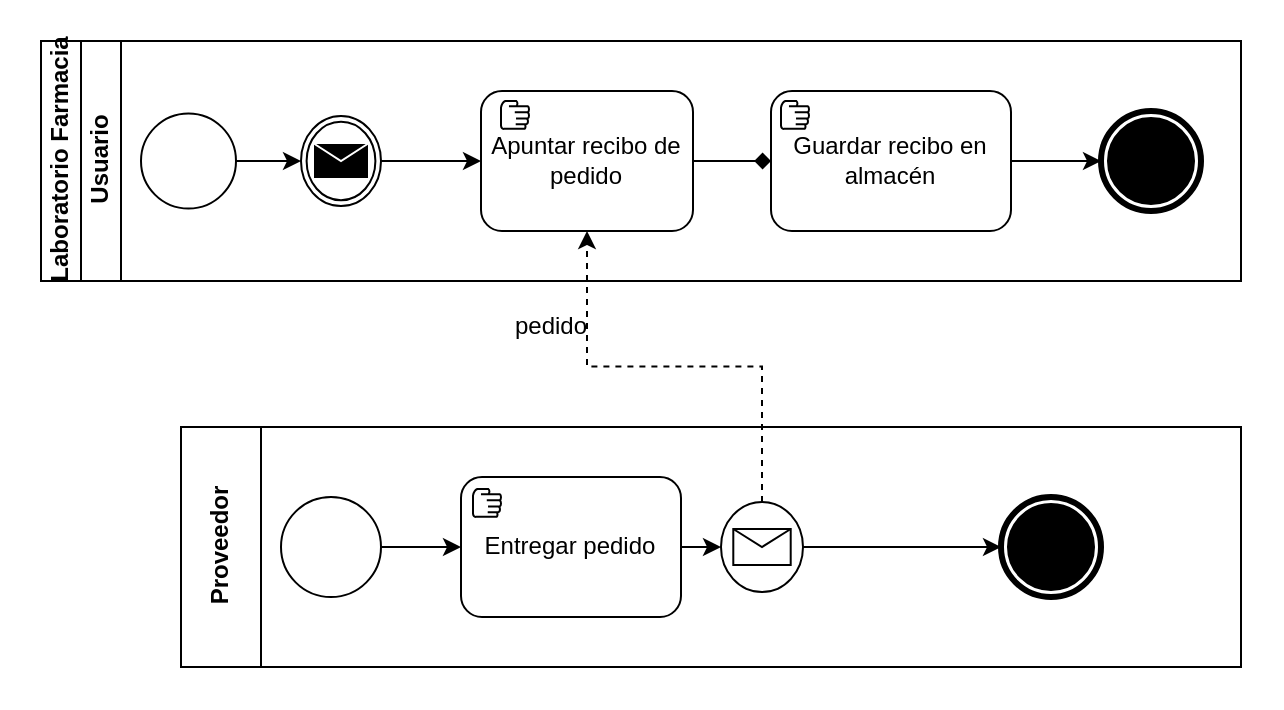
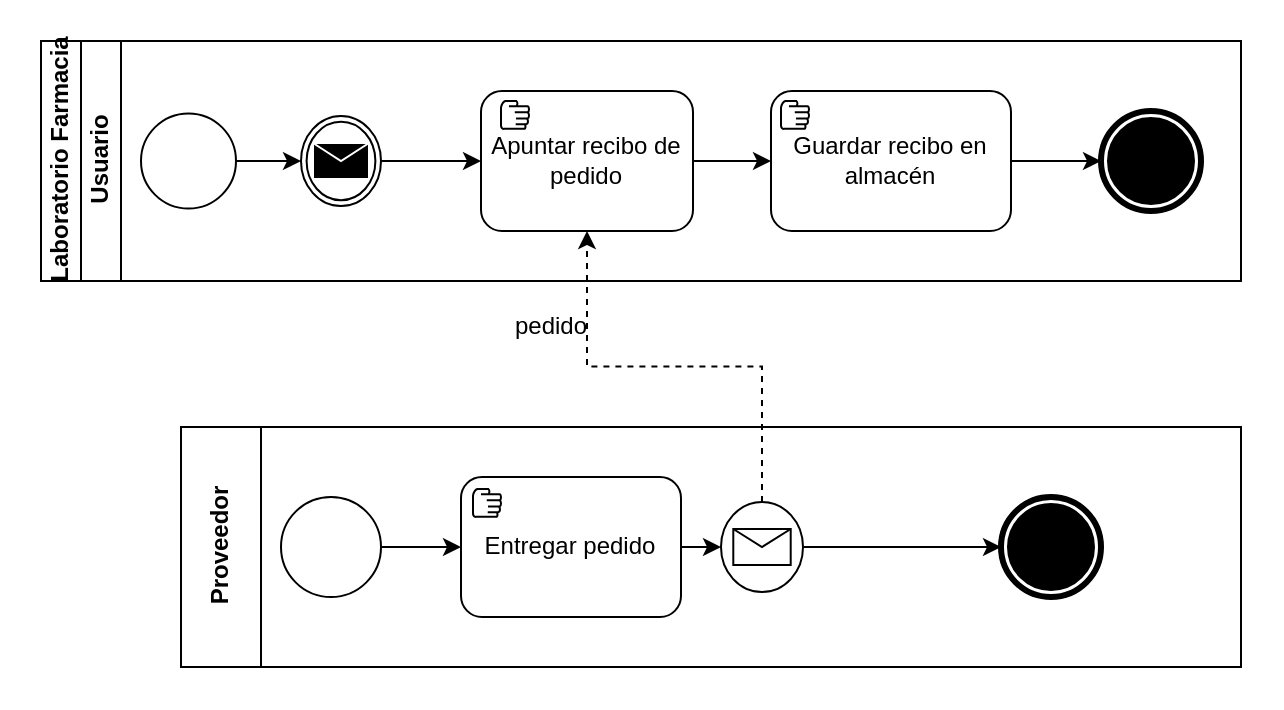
edge "Apuntar recibo de pedido" -> "Guardar recibo en almacén": arrowhead diamond -> classic
